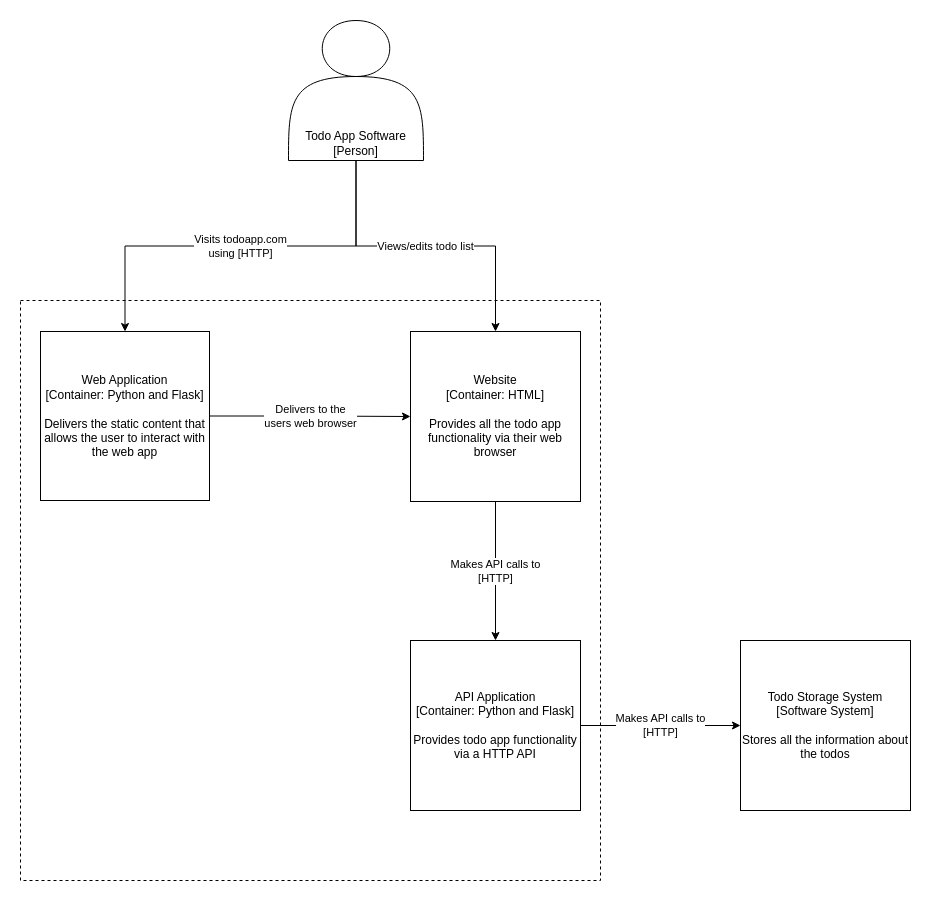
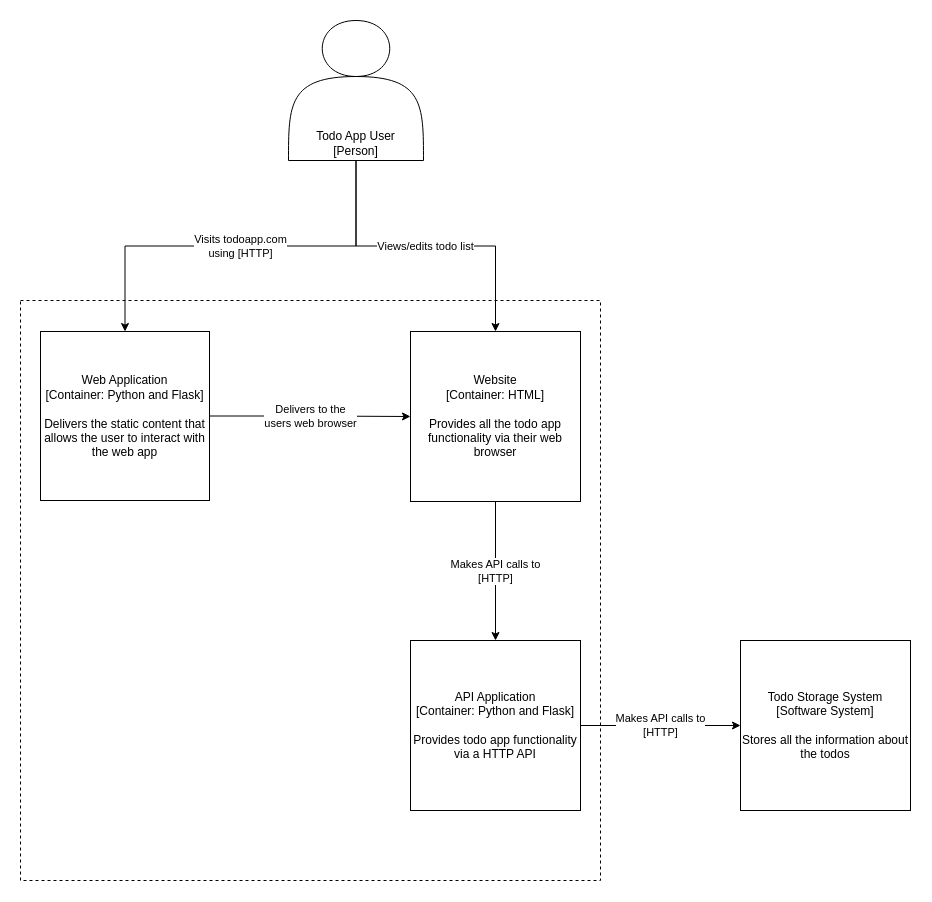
node "Todo App Software [Person]": label "Todo App Software [Person]" -> "Todo App User [Person]"
